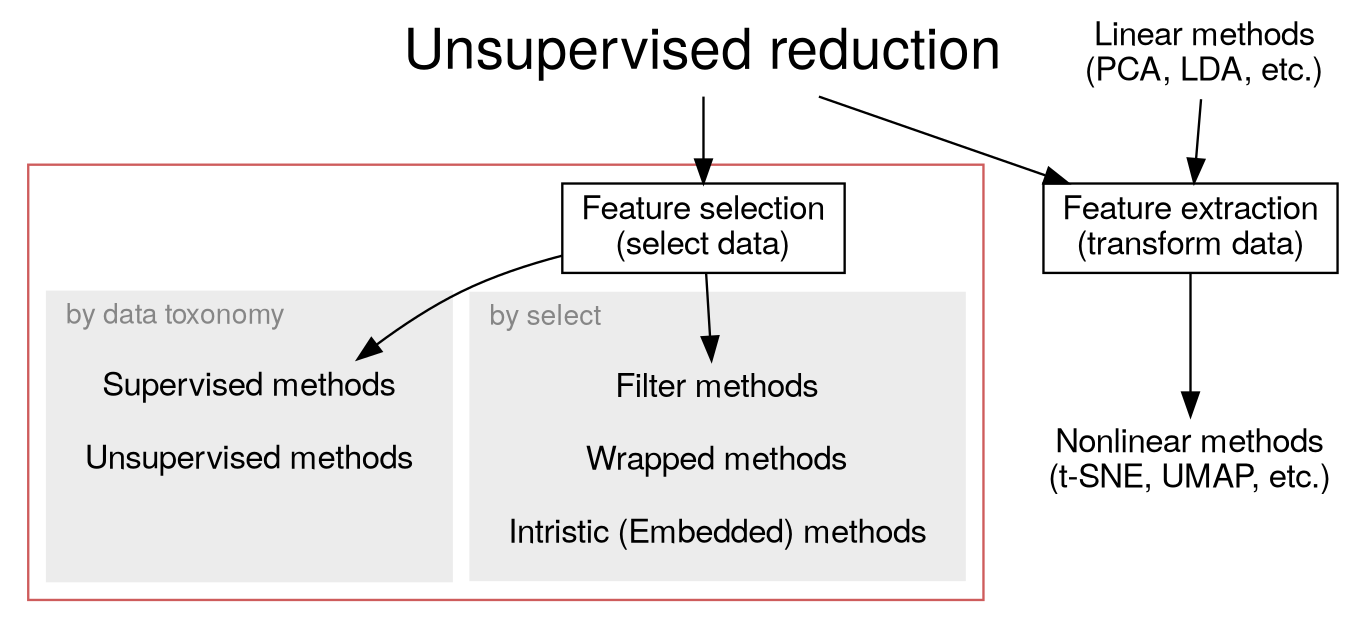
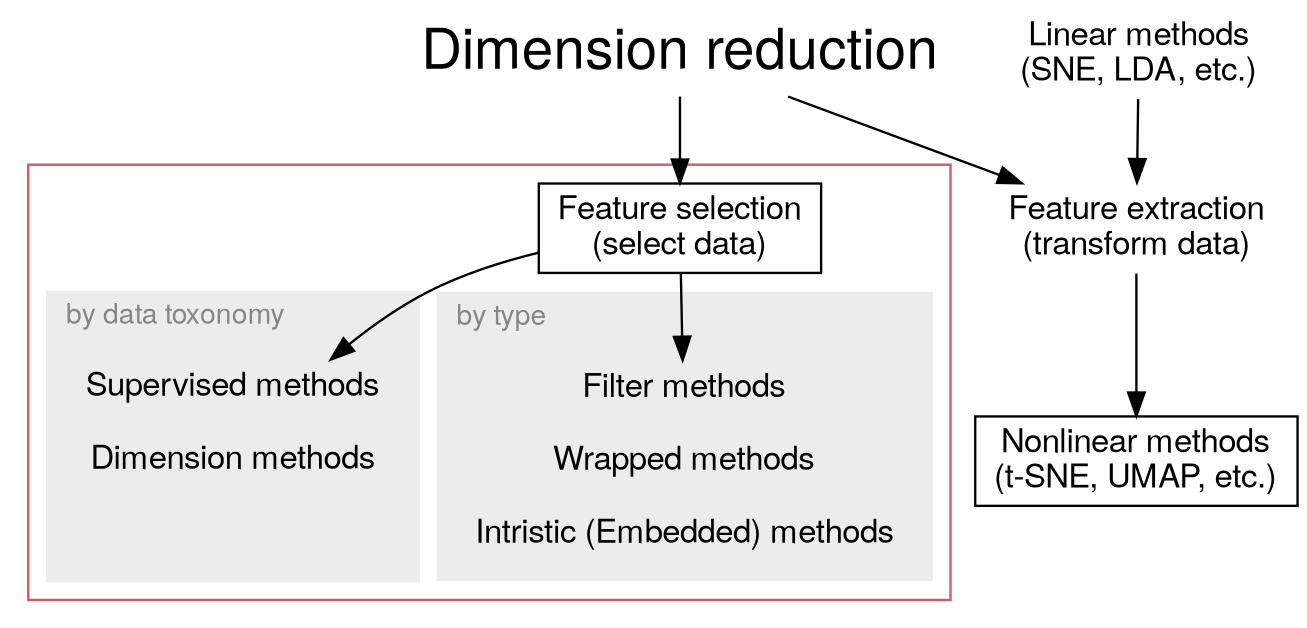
node "Unsupervised reduction": label "Unsupervised reduction" -> "Dimension reduction"
node "Linear methods (PCA, LDA, etc.)": label "Linear methods (PCA, LDA, etc.)" -> "Linear methods (SNE, LDA, etc.)"
node "Feature extraction (transform data)": color black -> #ffffff00
cluster "by select": label "by select" -> "by type"
node "Supervised methods Unsupervised methods": label "Supervised methods Unsupervised methods" -> "Supervised methods Dimension methods"
node "Nonlinear methods (t-SNE, UMAP, etc.)": color #ffffff00 -> black
